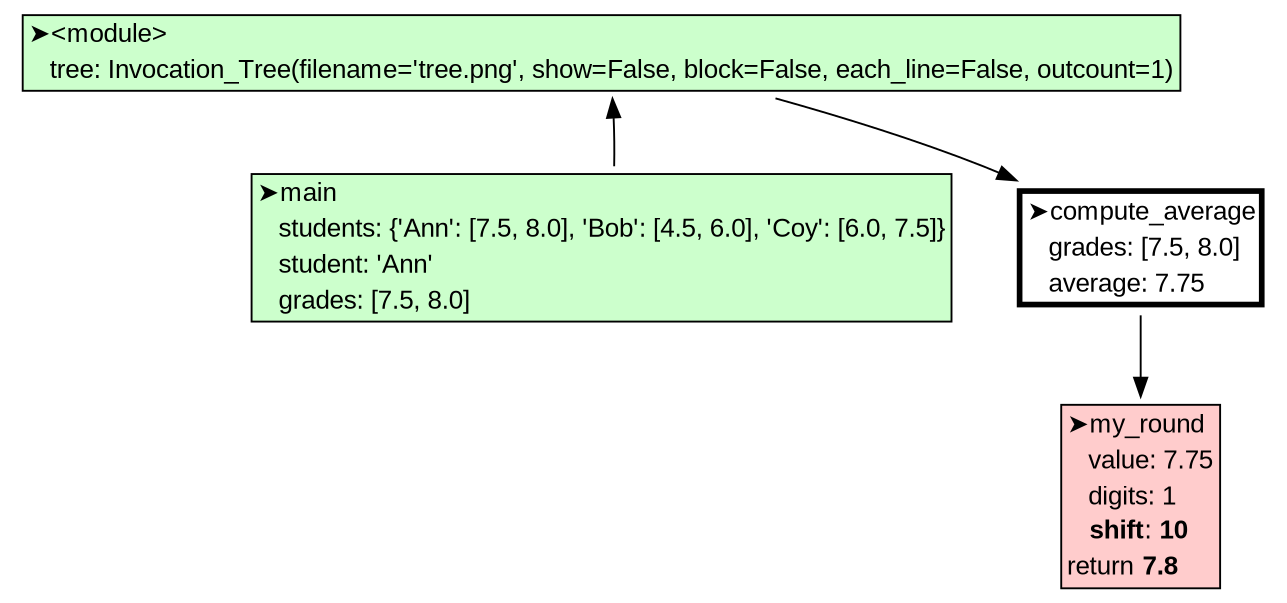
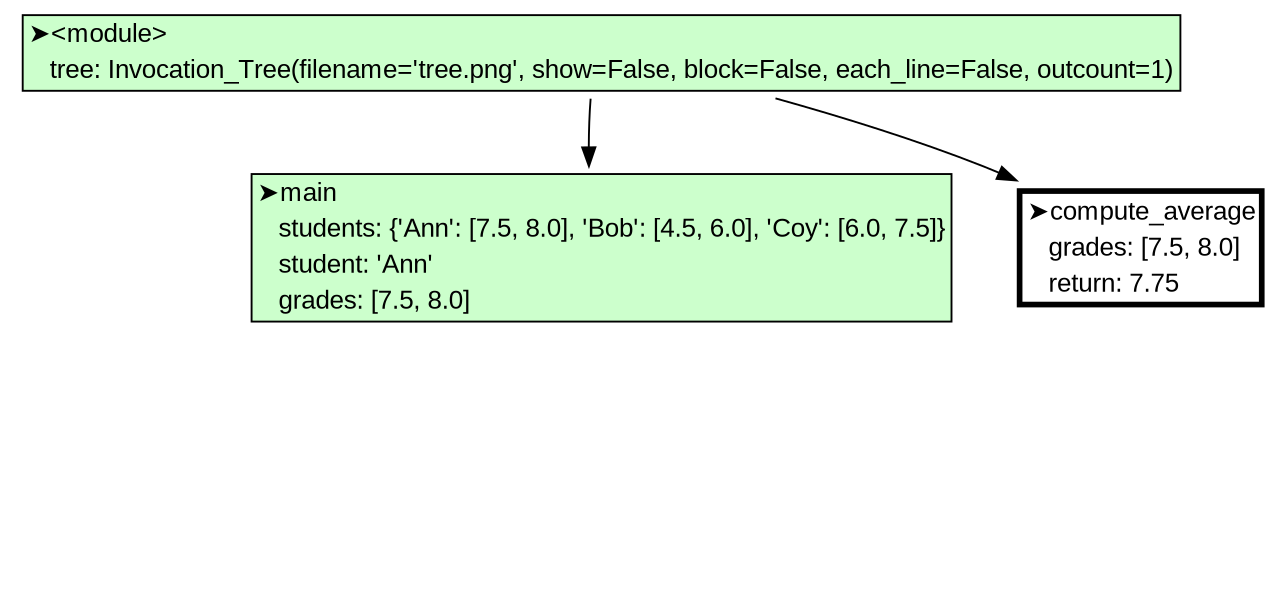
edge "➤main" -> "➤<module>": reversed
node "➤compute_average": text "average: 7.75" -> "return: 7.75"
node "➤my_round": removed
